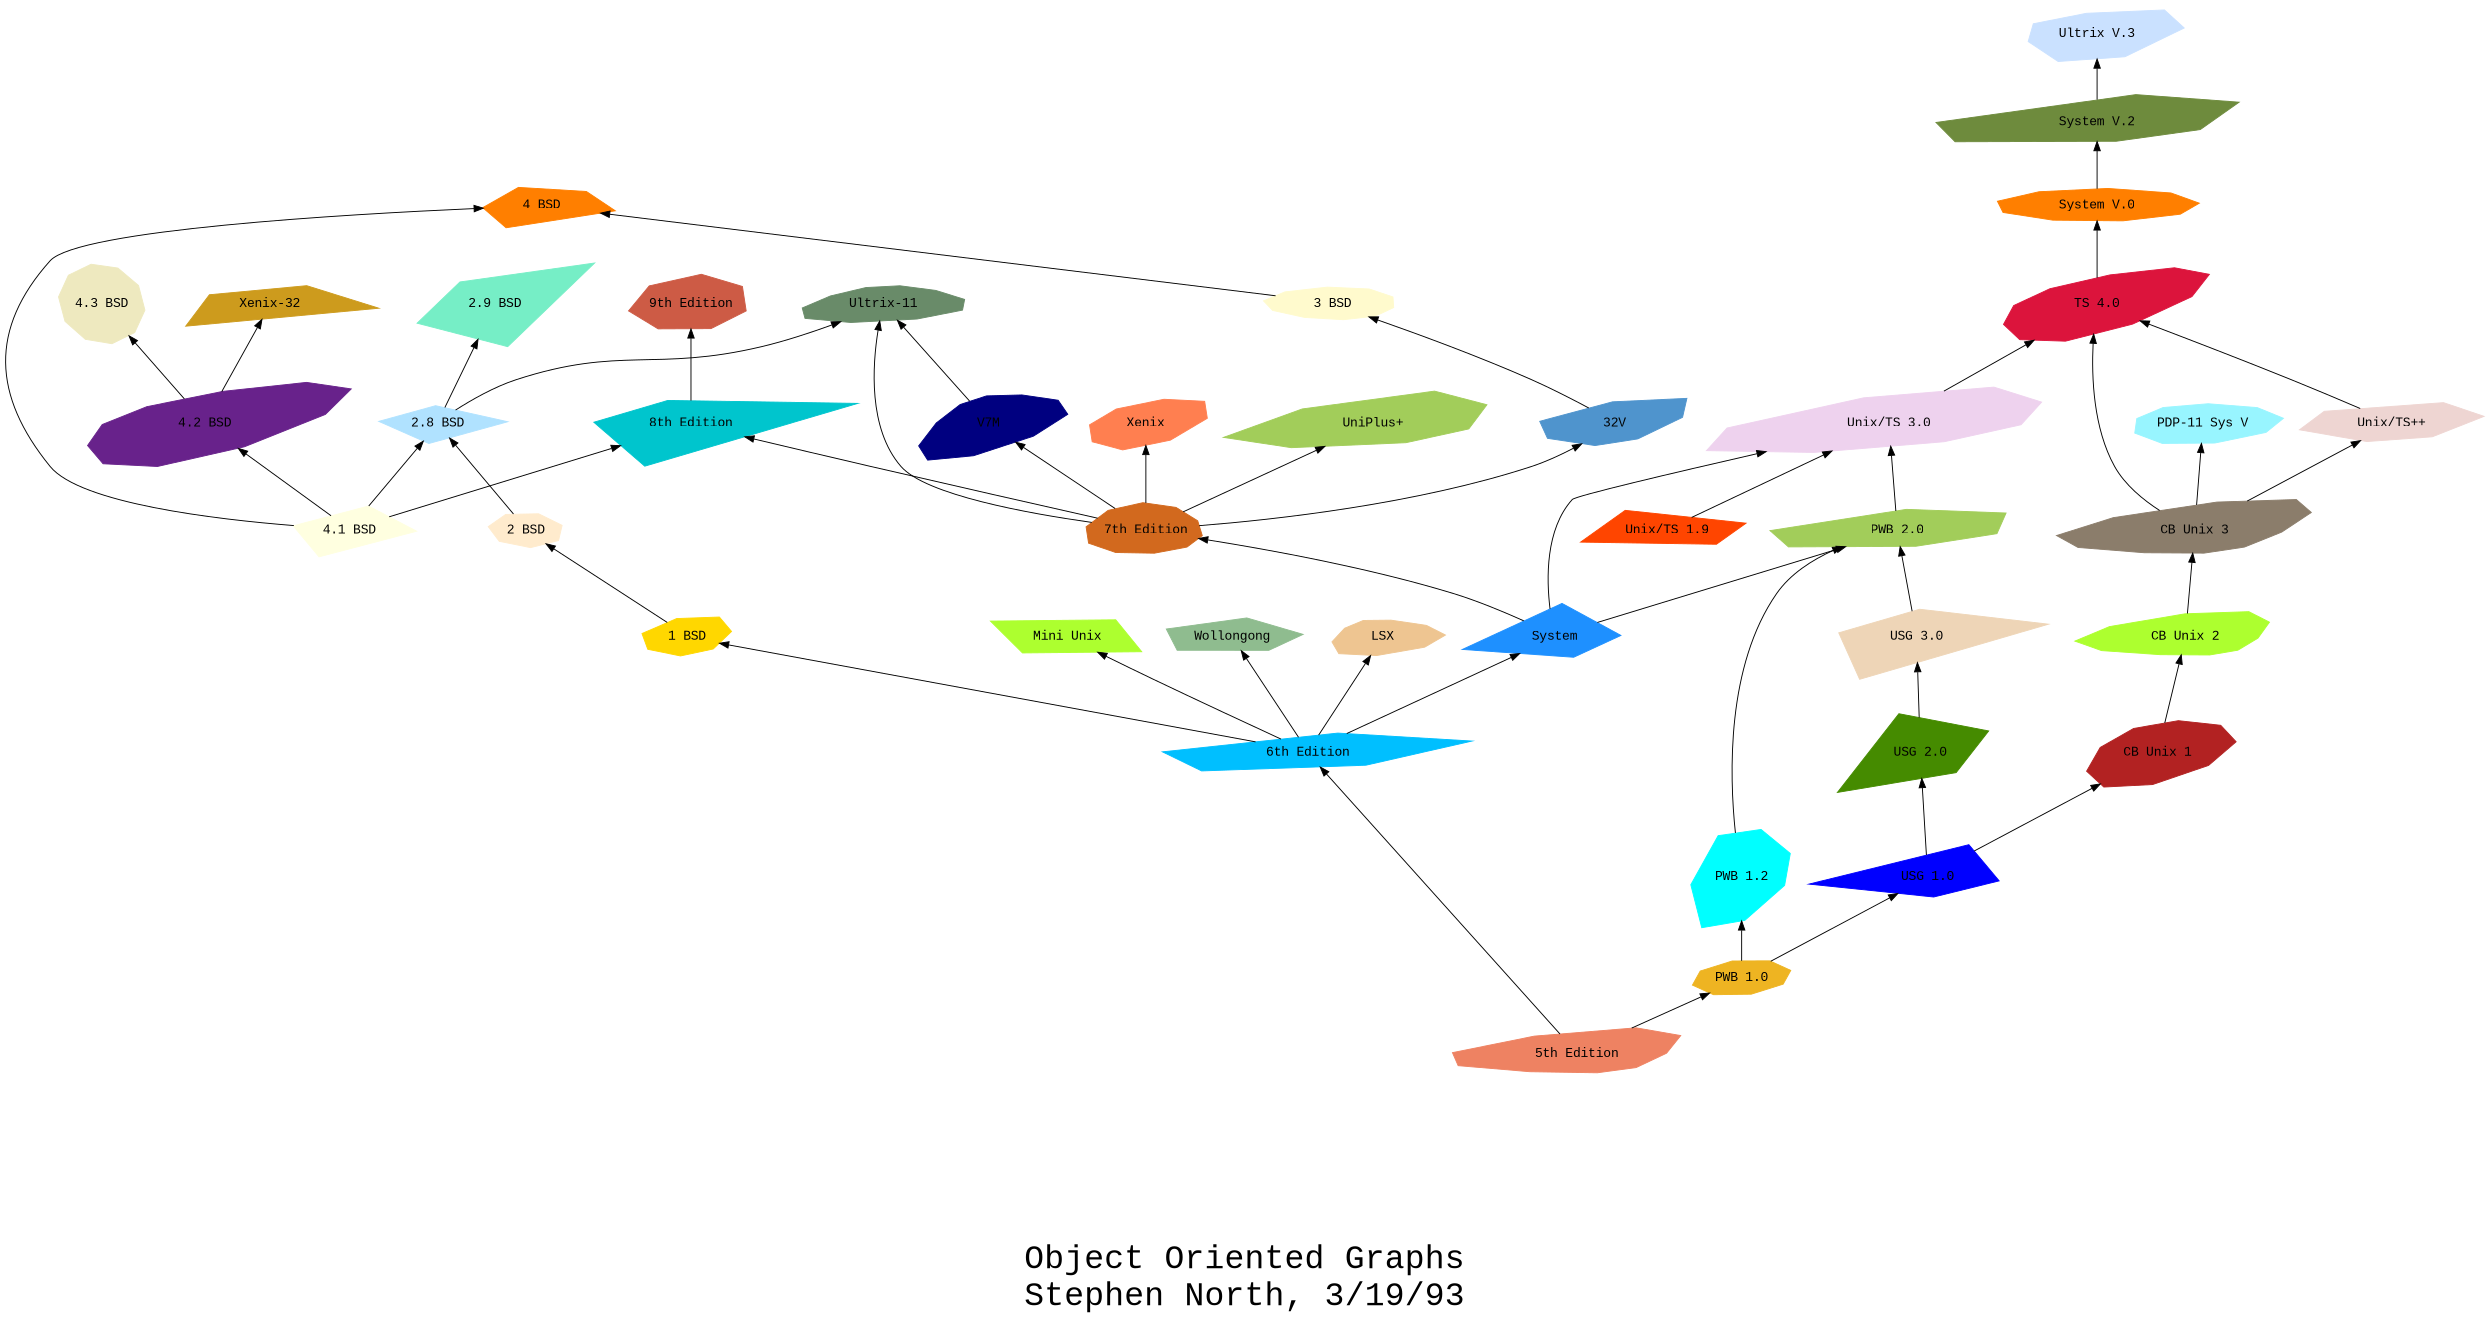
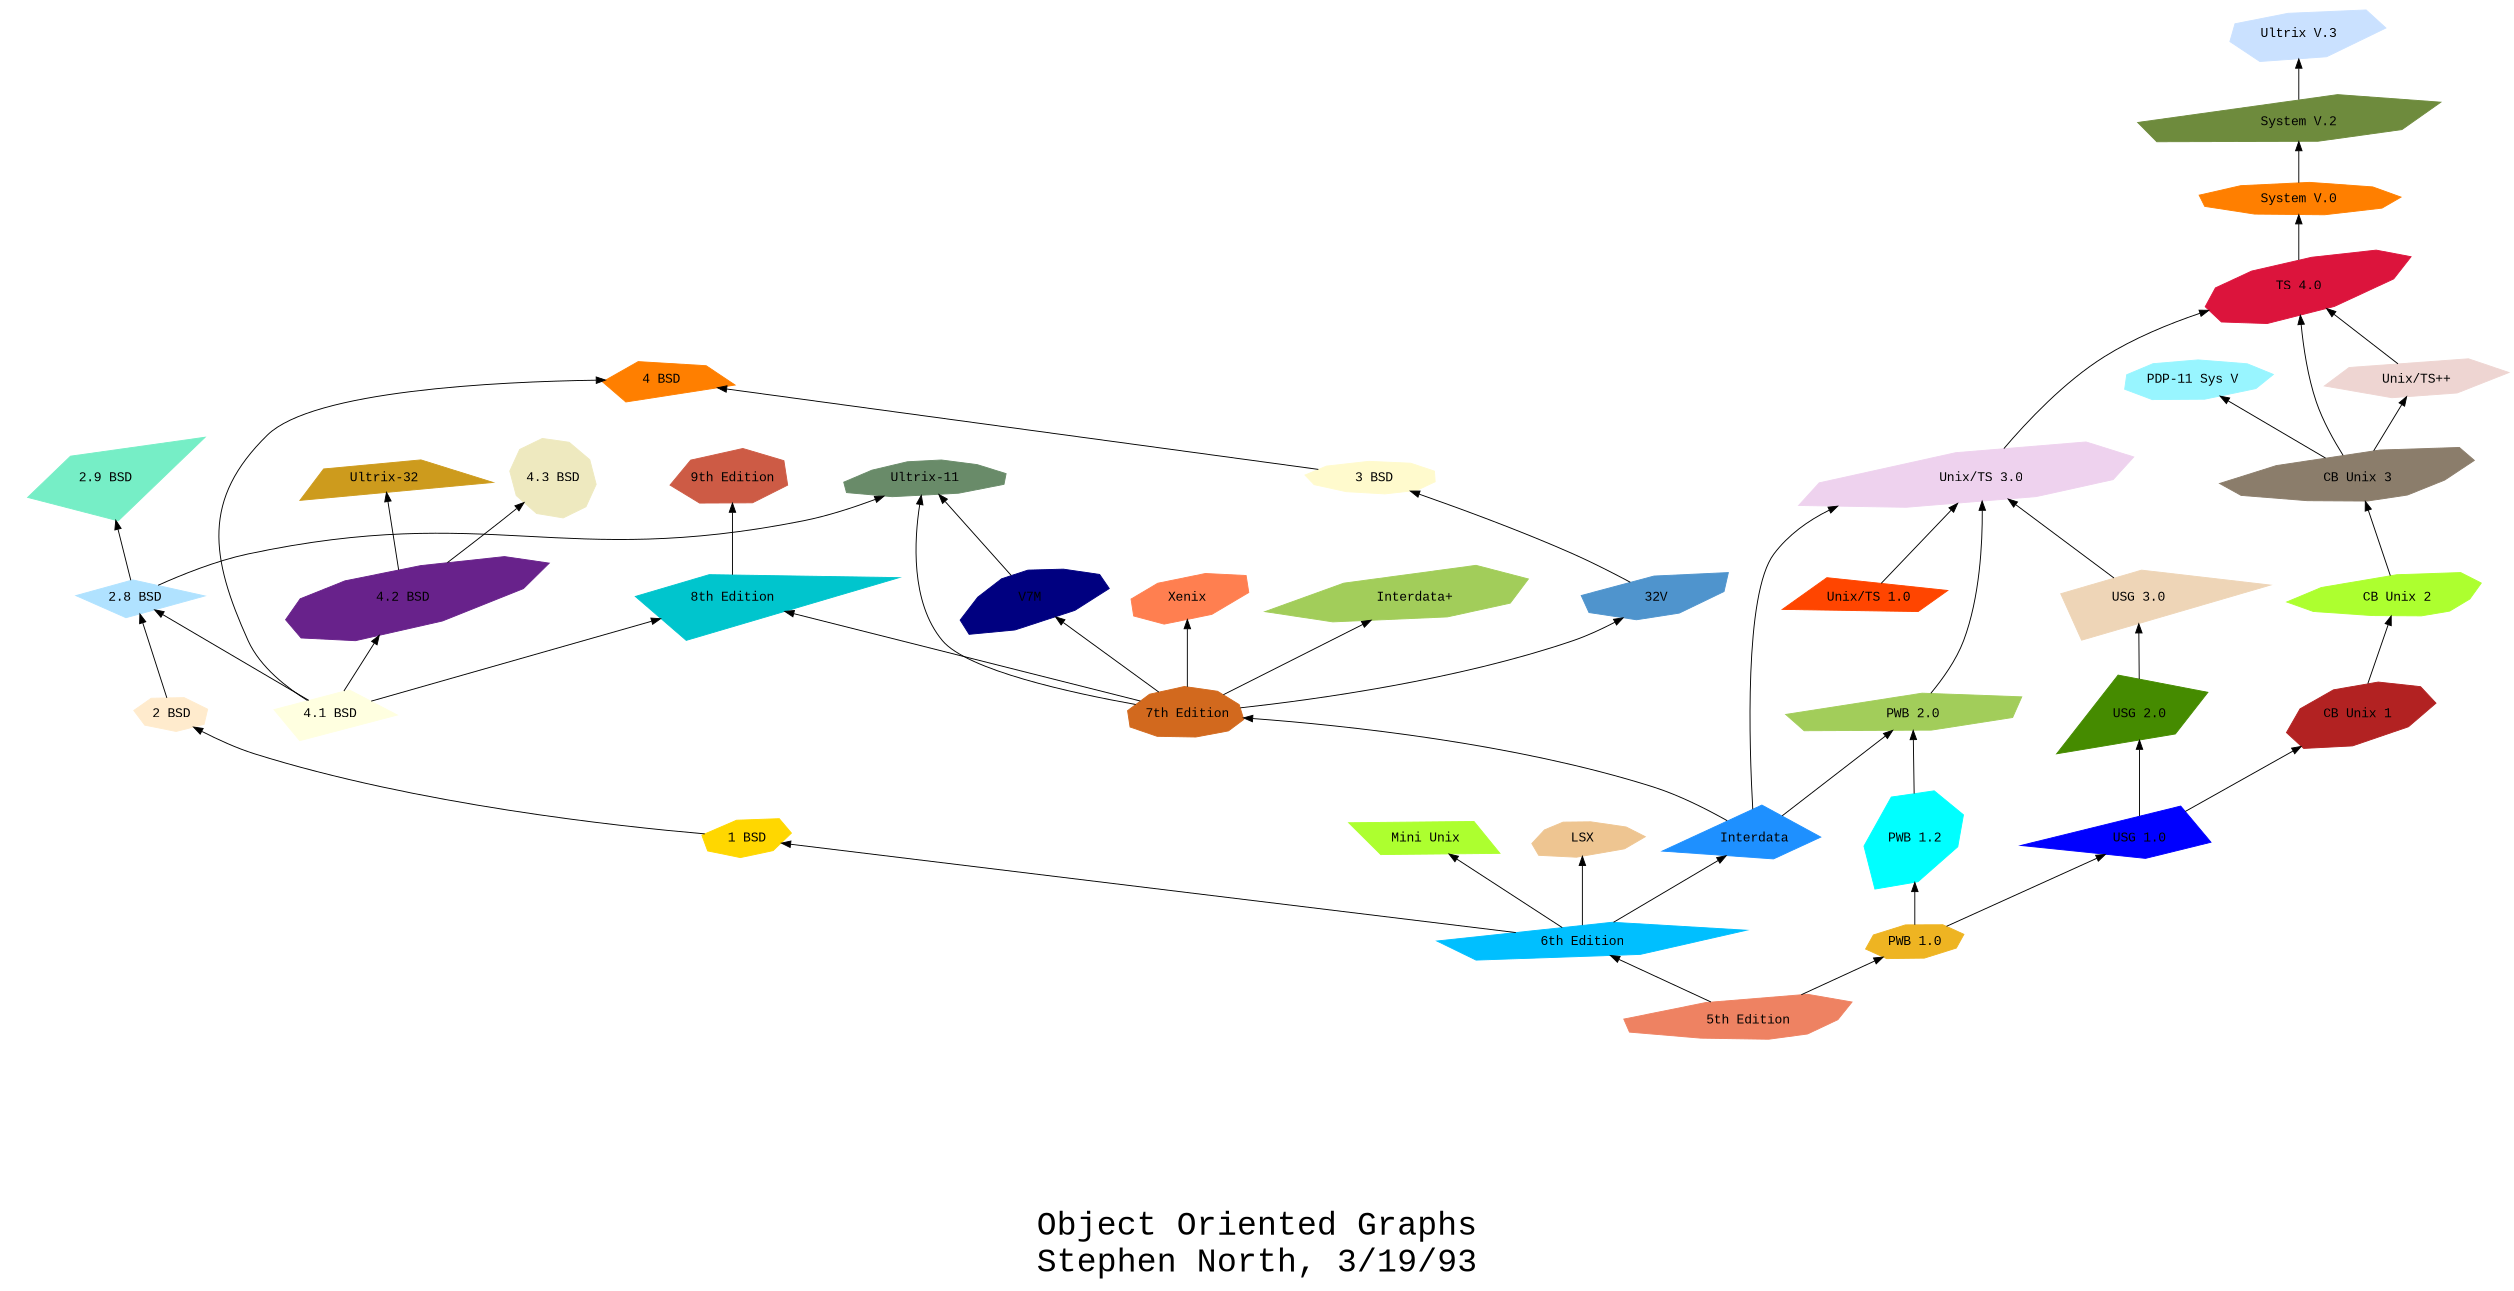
node "Xenix-32": label "Xenix-32" -> "Ultrix-32"
node "UniPlus+": label "UniPlus+" -> "Interdata+"
node "Unix/TS 1.9": label "Unix/TS 1.9" -> "Unix/TS 1.0"
edge "USG 3.0" -> "PWB 2.0": now "USG 3.0" -> "Unix/TS 3.0"
node "Wollongong": removed
node "System": label "System" -> "Interdata"
